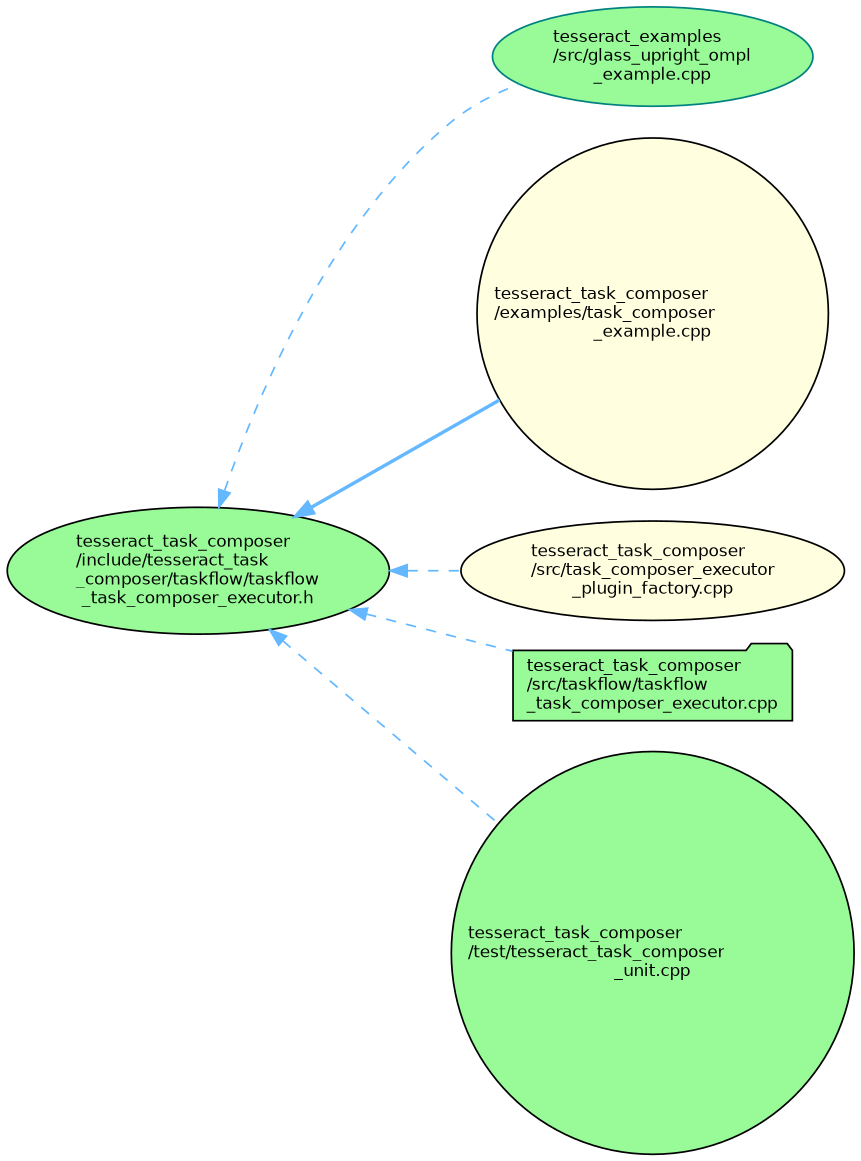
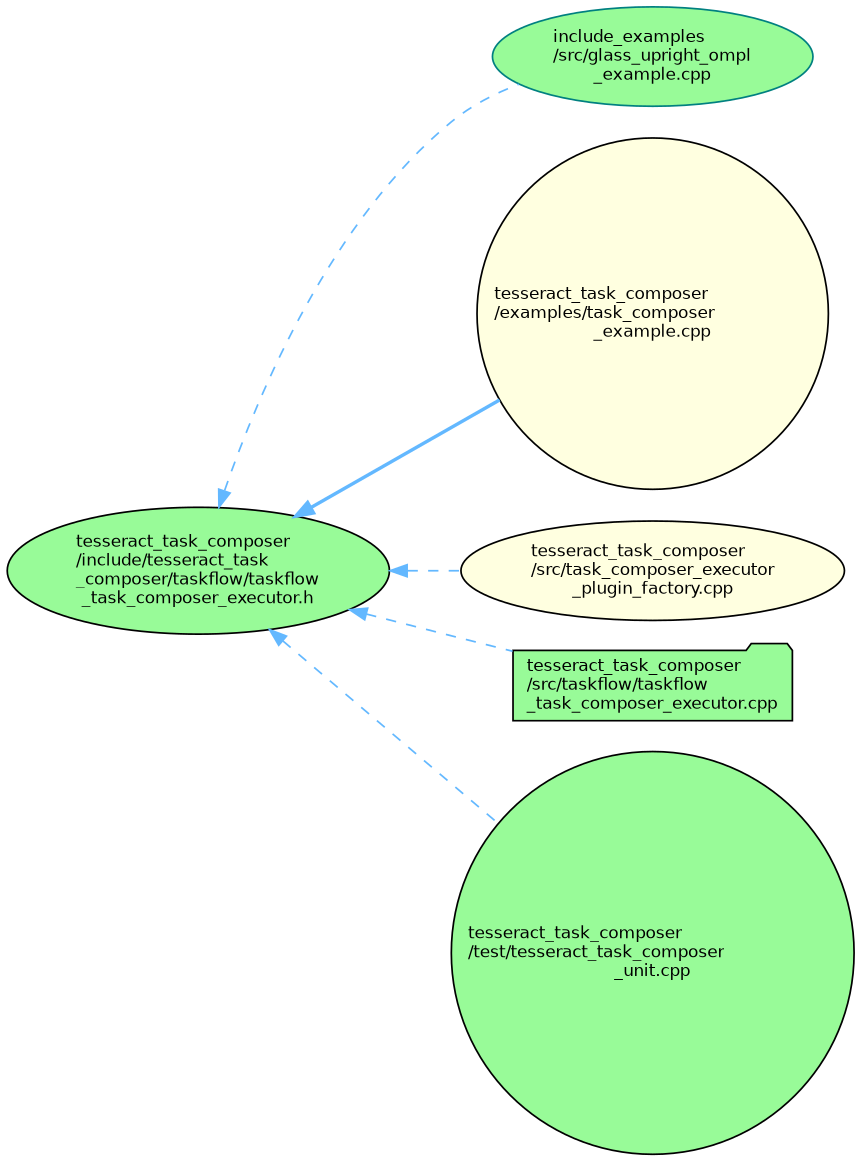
node "tesseract_examples /src/glass_upright_ompl _example.cpp": label "tesseract_examples /src/glass_upright_ompl _example.cpp" -> "include_examples /src/glass_upright_ompl _example.cpp"
